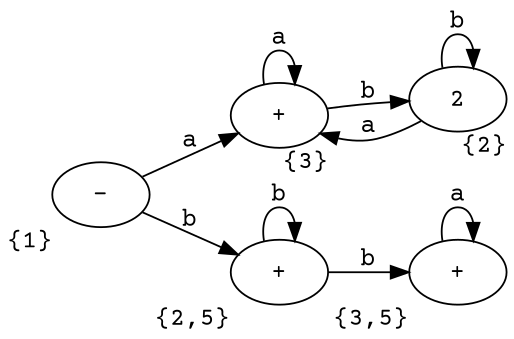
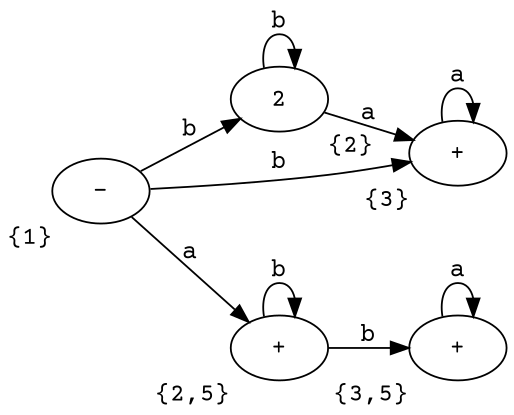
edge "+ {3}" -> "2 {2}": now "- {1}" -> "2 {2}"
edge "- {1}" -> "+ {3}": label "a" -> "b"
edge "- {1}" -> "+ {2,5}": label "b" -> "a"
